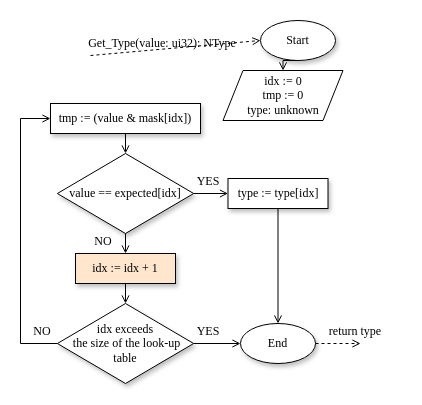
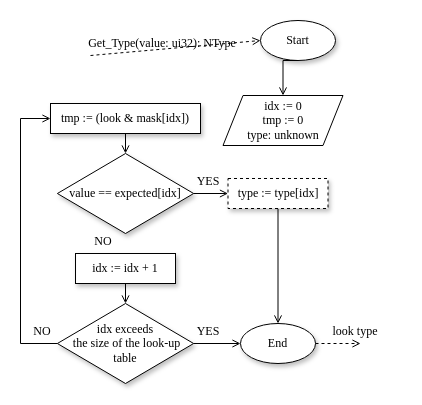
node "idx := 0 tmp := 0 type: unknown": moved (283, 96) -> (283, 121)
node "tmp := (value & mask[idx])": label "tmp := (value & mask[idx])" -> "tmp := (look & mask[idx])"
node "type := type[idx]": style solid -> dashed
edge "value == expected[idx]" -> "idx := idx + 1": removed
node "idx := idx + 1": fillcolor #ffe6cc -> #ffffff
node "return type": label "return type" -> "look type"
